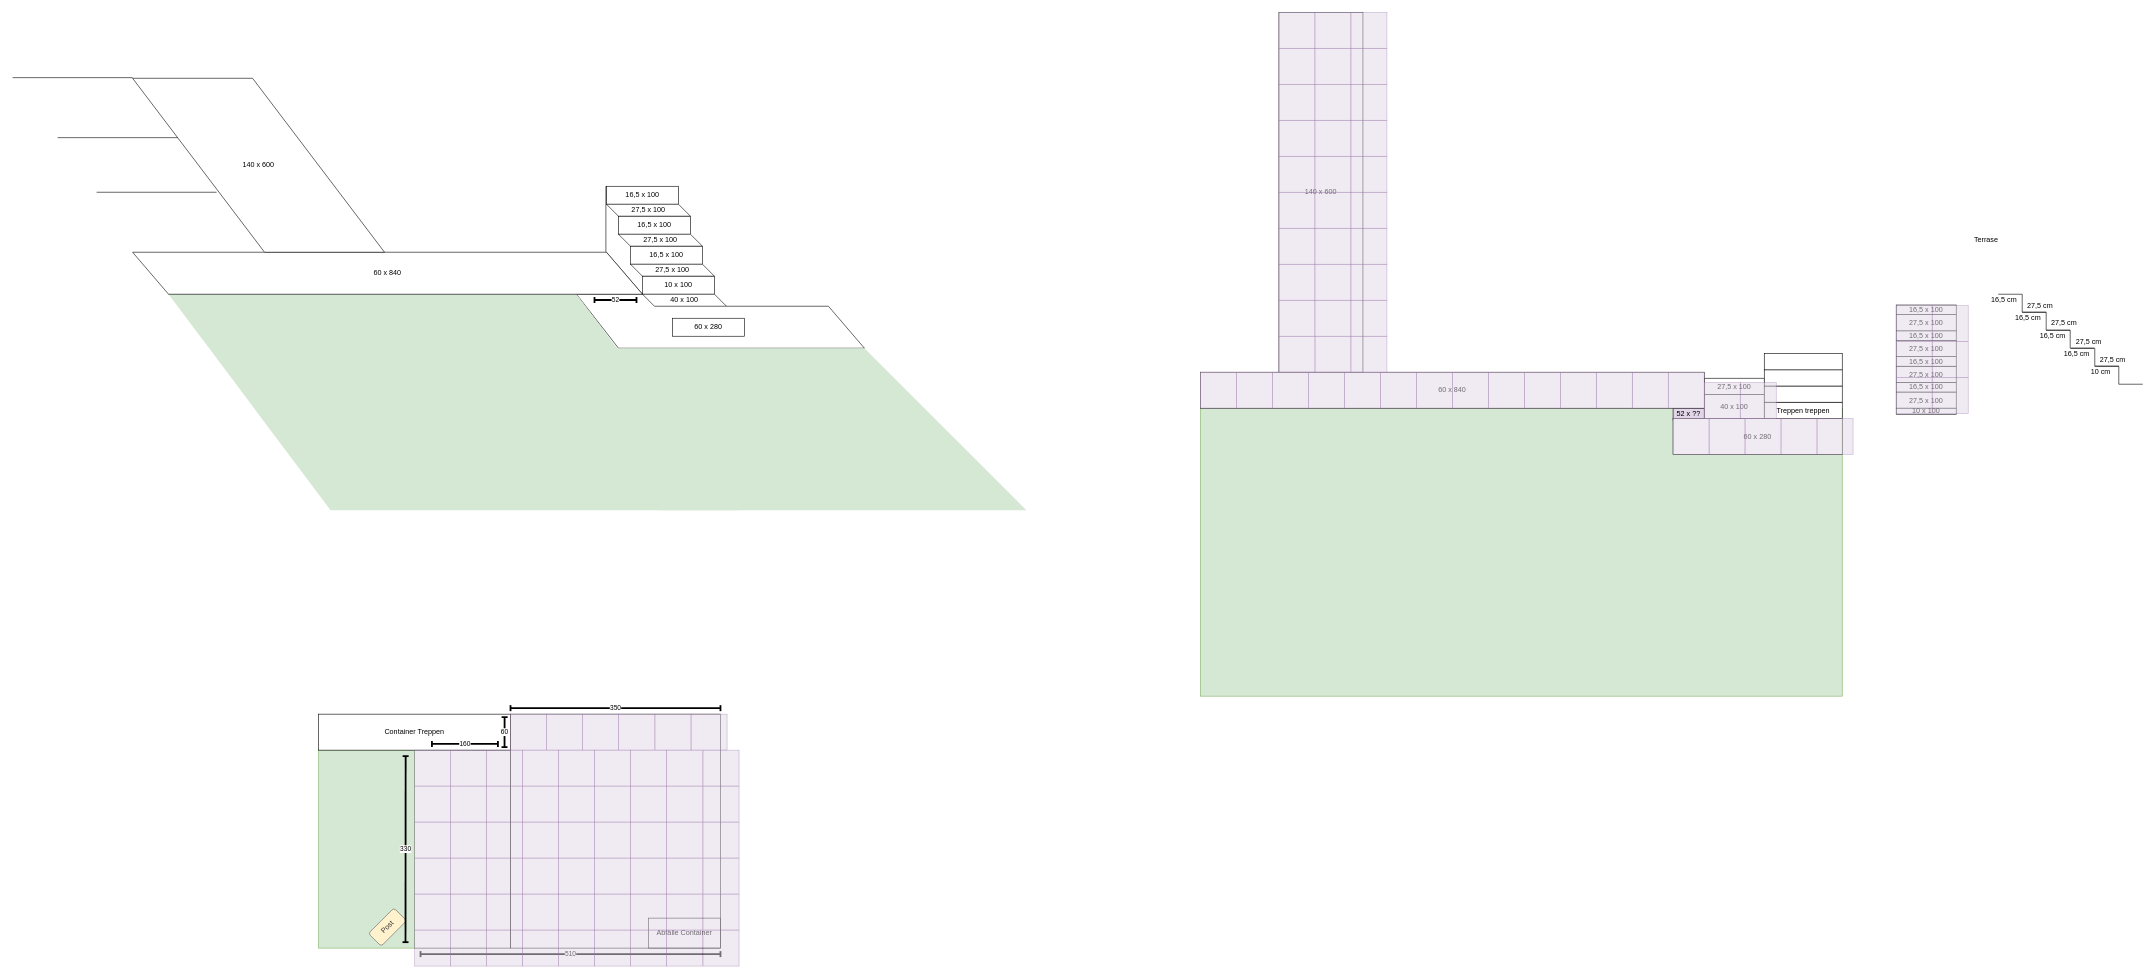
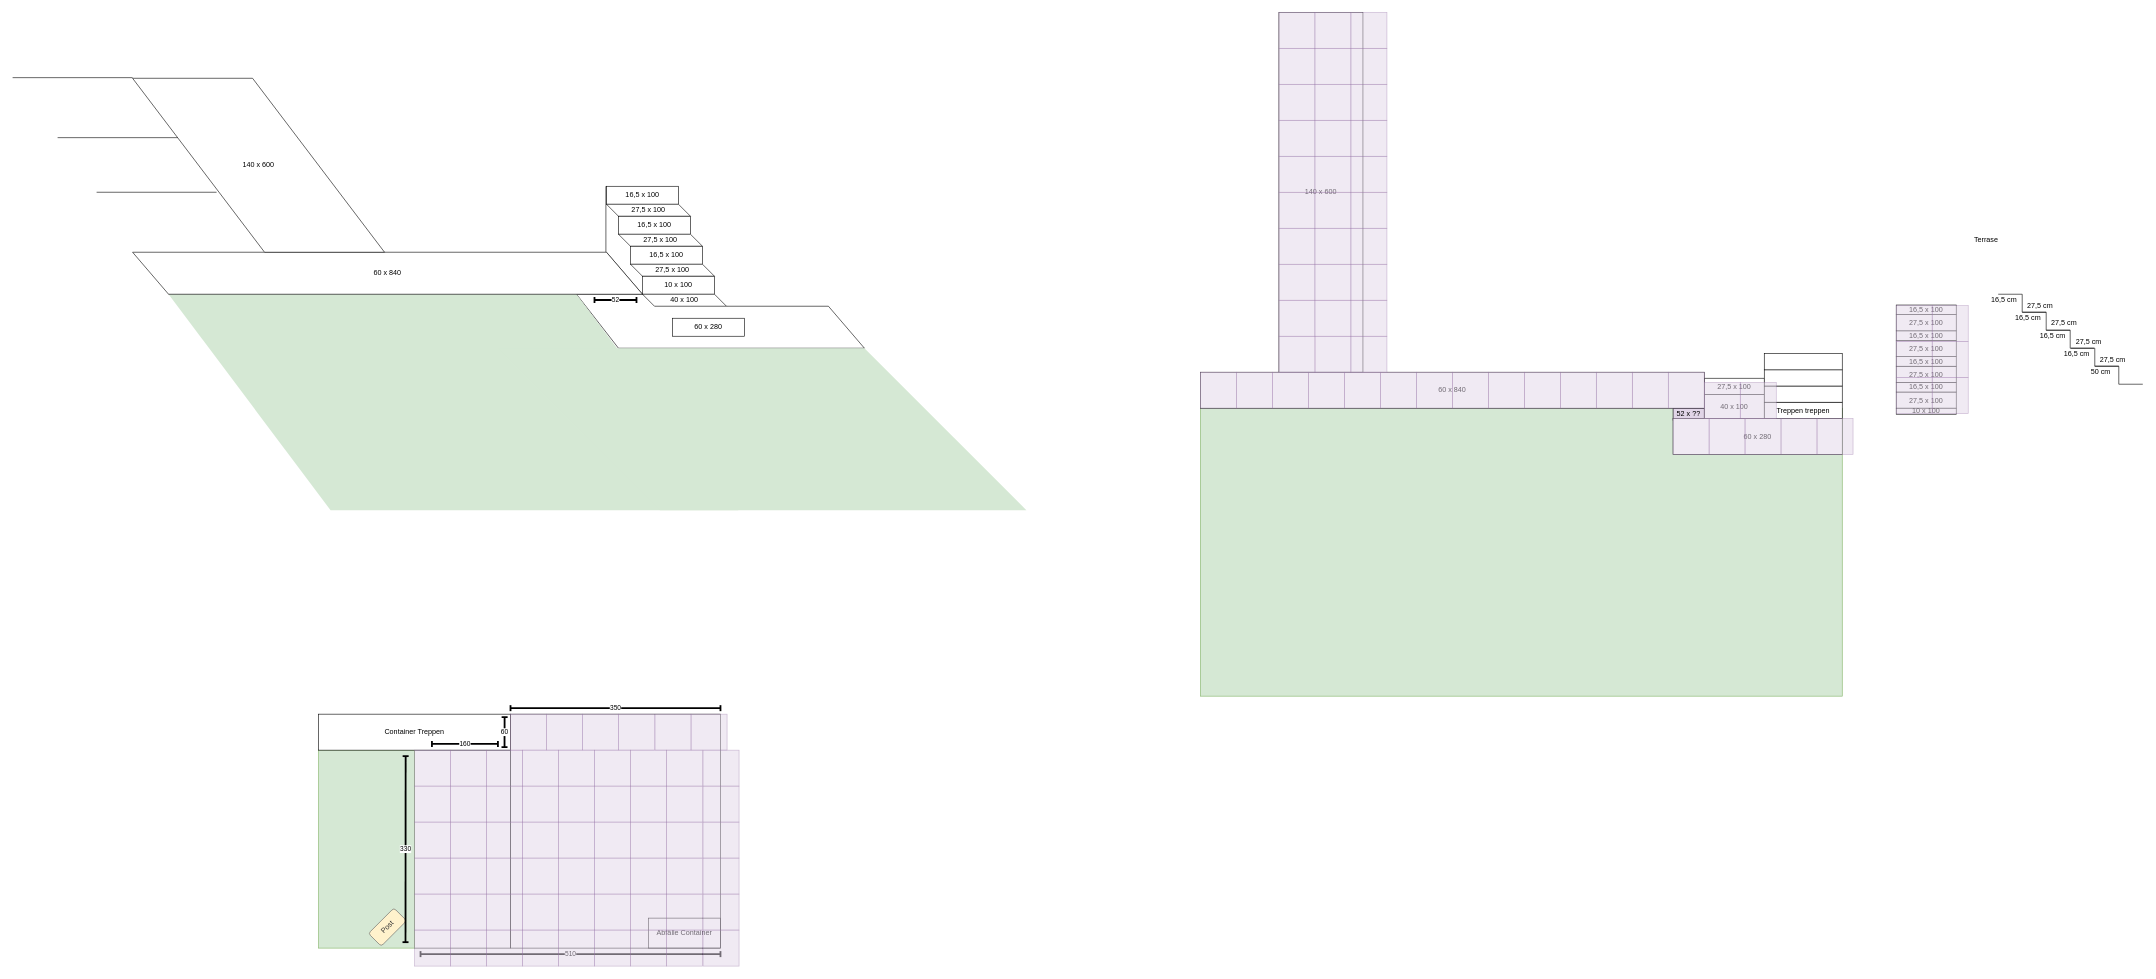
node "10 cm": label "10 cm" -> "50 cm"
